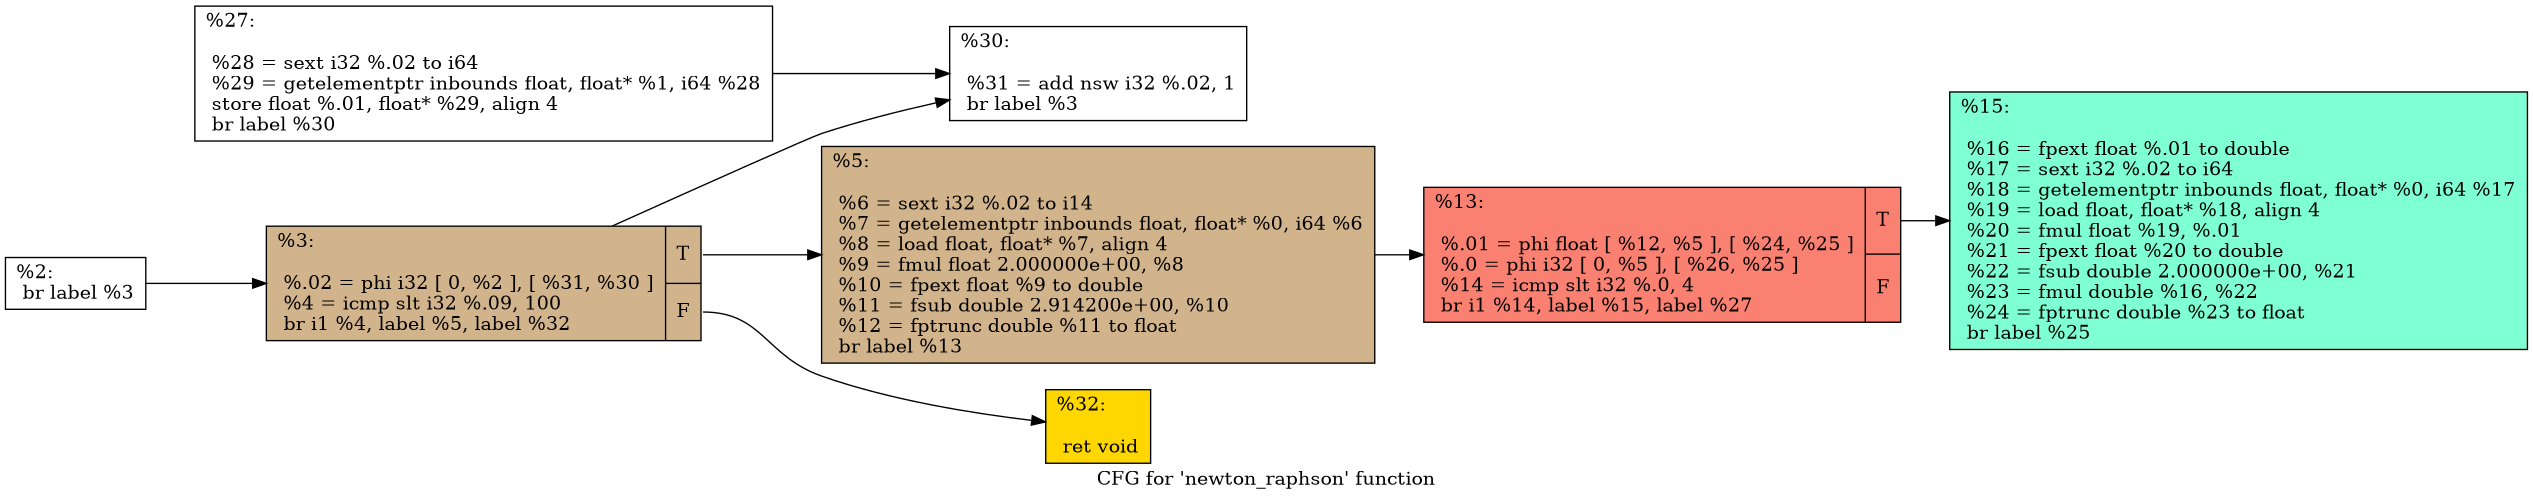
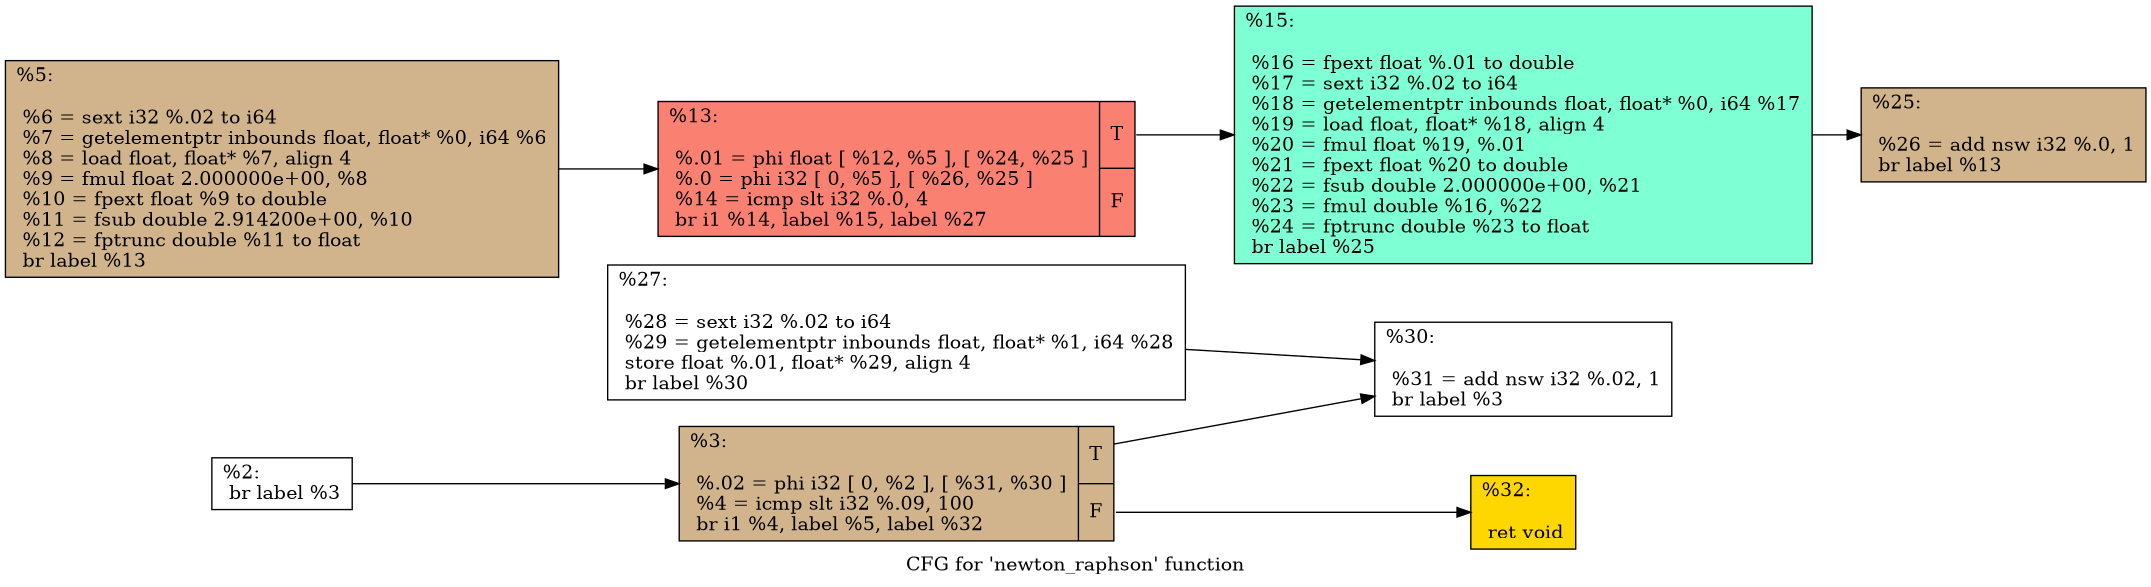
node "%25:": added
node "%5:": text "%6 = sext i32 %.02 to i14" -> "%6 = sext i32 %.02 to i64"
edge "%3:" -> "%5:": removed
